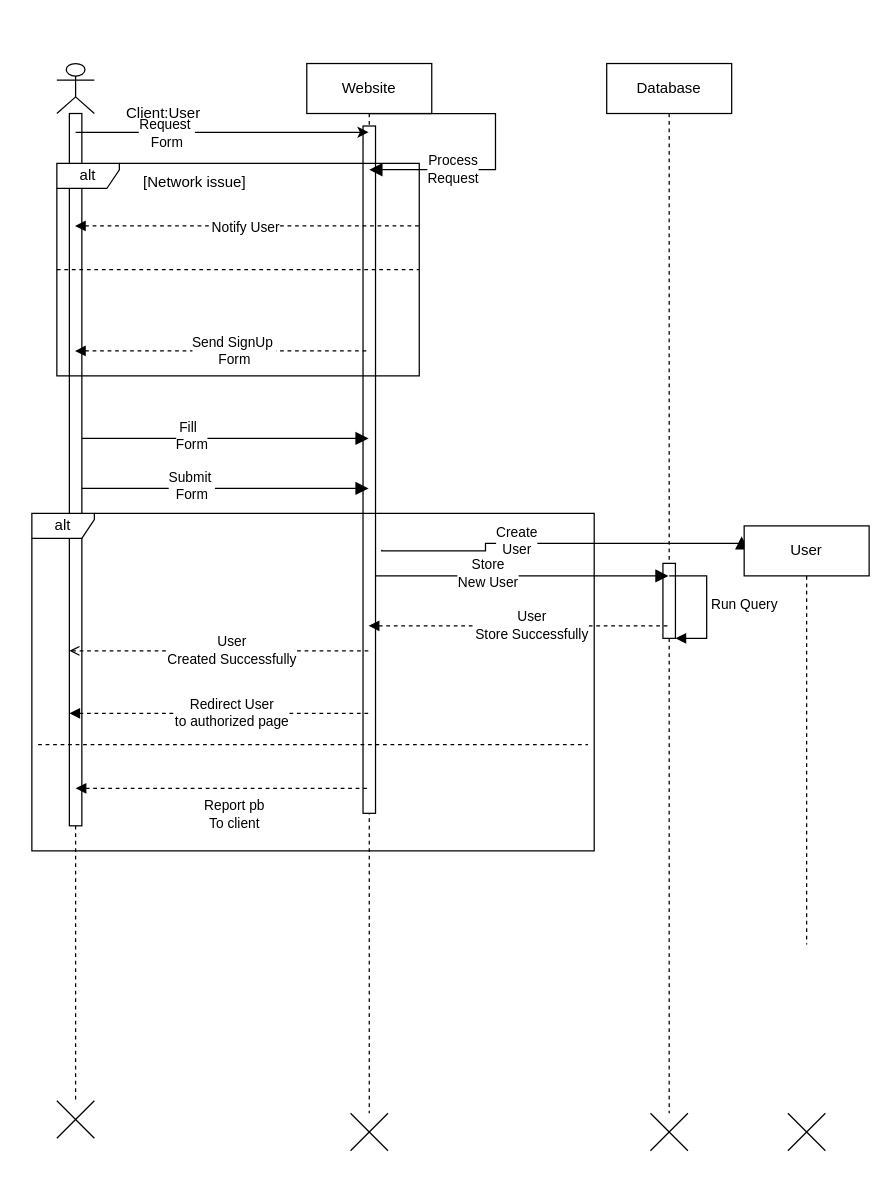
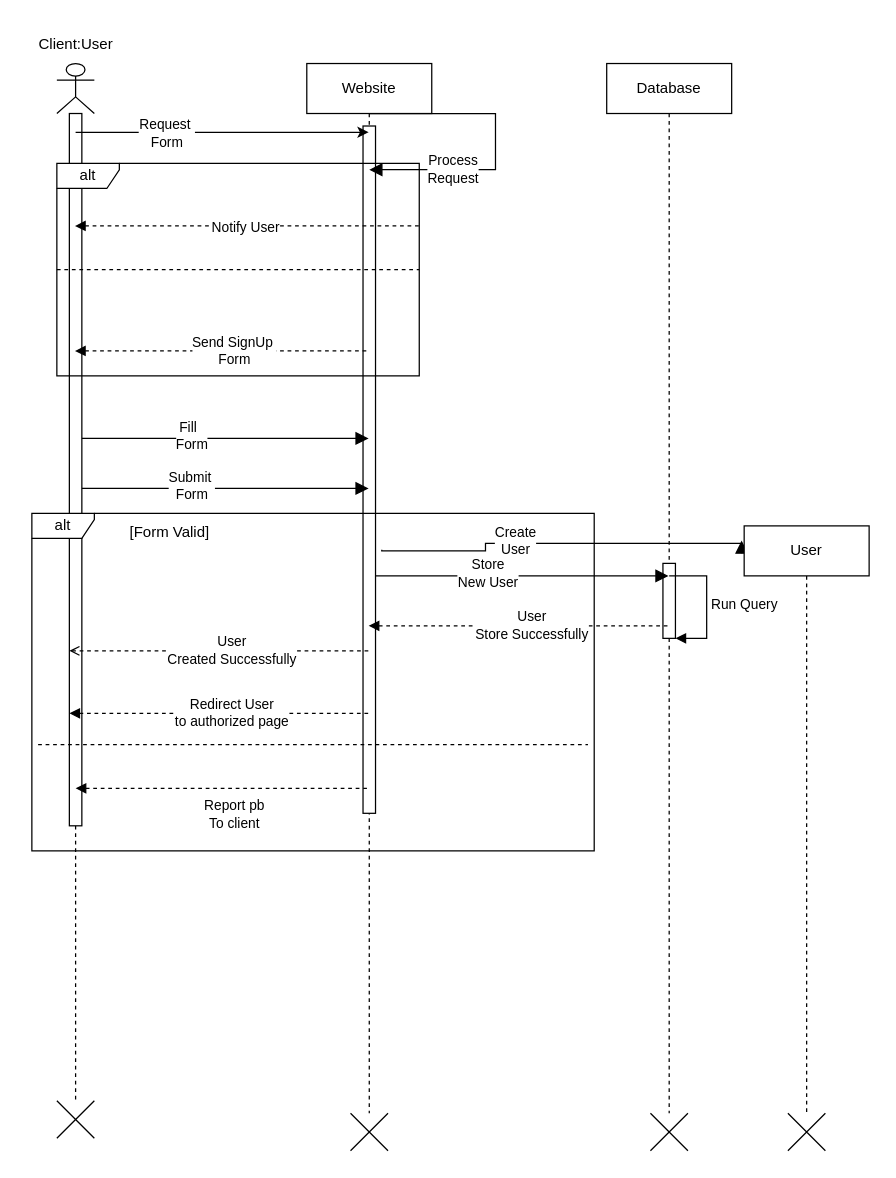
node "Client:User": moved (163, 113) -> (76, 44)
node "[Network issue]": removed
node "[Form Valid]": added
node "User": size 125x419 -> 125x588
